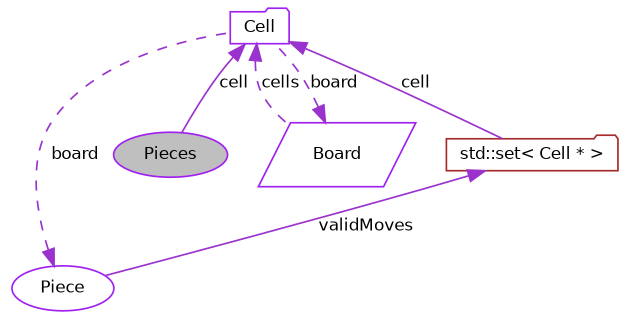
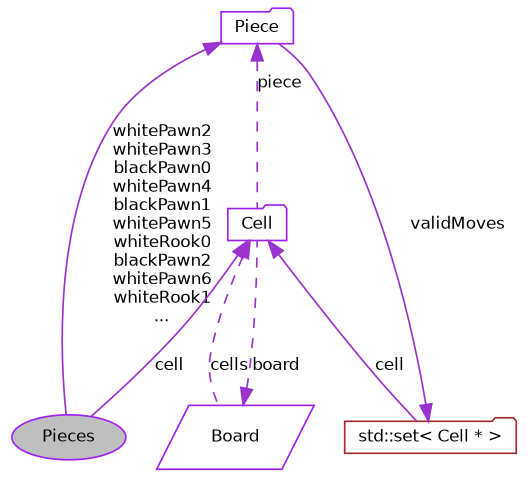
edge "Cell" -> "Piece": label "board" -> "piece"
edge "Pieces" -> "Piece": added, label "whitePawn2 whitePawn3 blackPawn0 whitePawn4 blackPawn1 whitePawn5 whiteRook0 blackPawn2 whitePawn6 whiteRook1 ..."
node "Piece": shape ellipse -> folder
